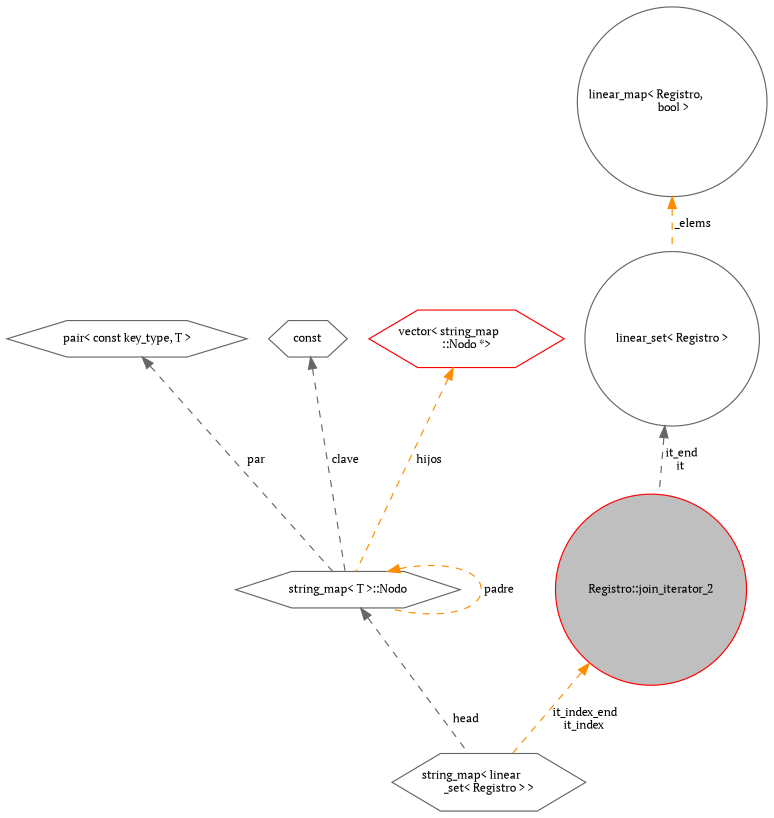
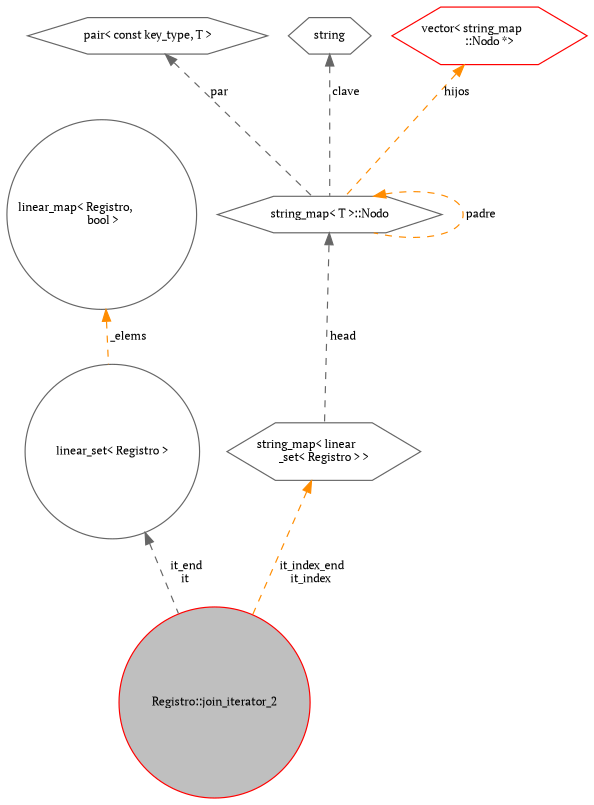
node "const": label "const" -> "string"
edge "string_map< linear _set< Registro > >" -> "Registro::join_iterator_2": reversed
